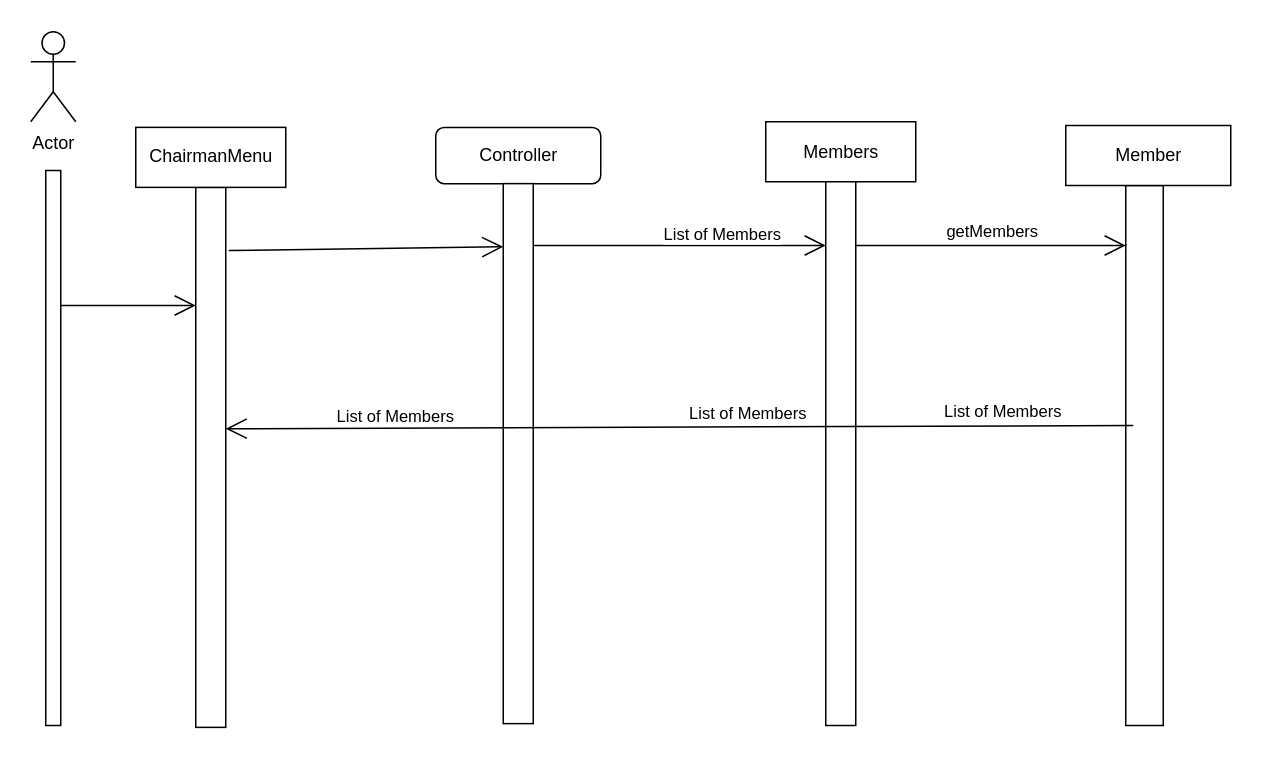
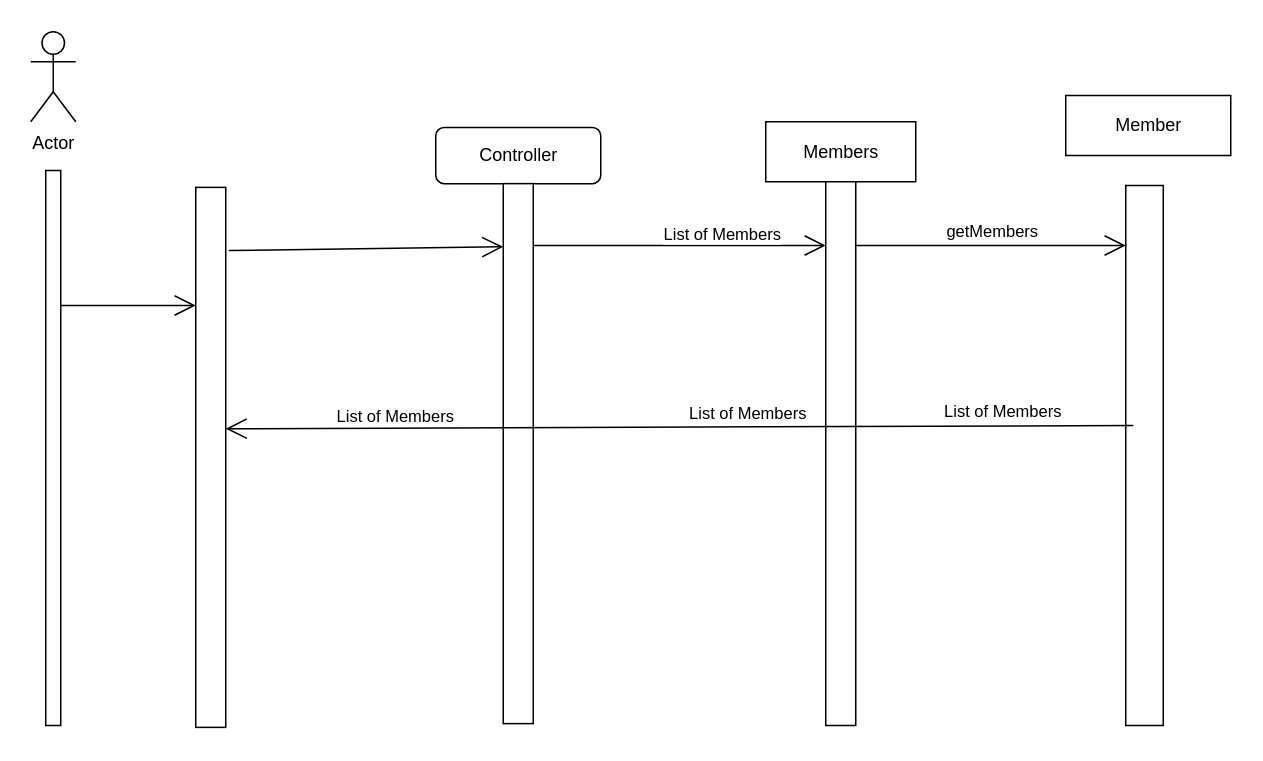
node "Member": moved (1148, 155) -> (1148, 125)
node "ChairmanMenu": removed
